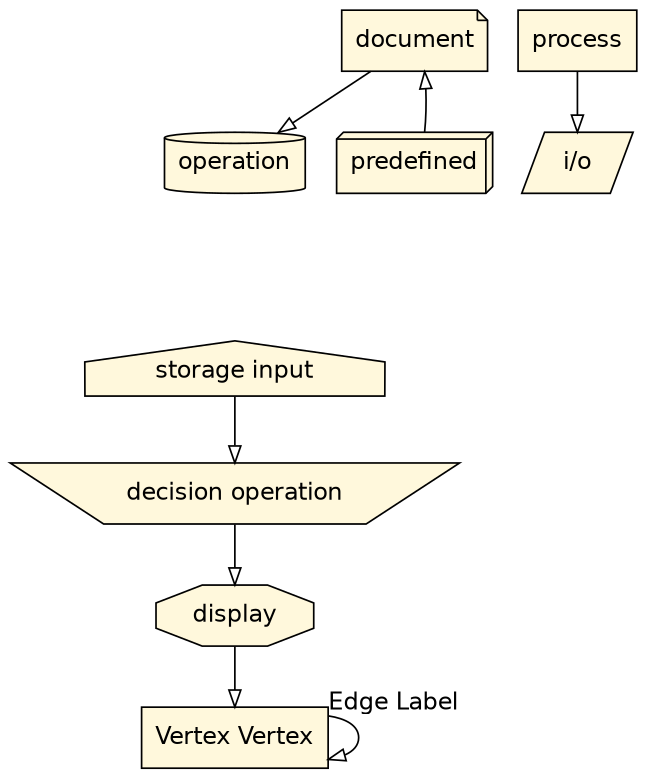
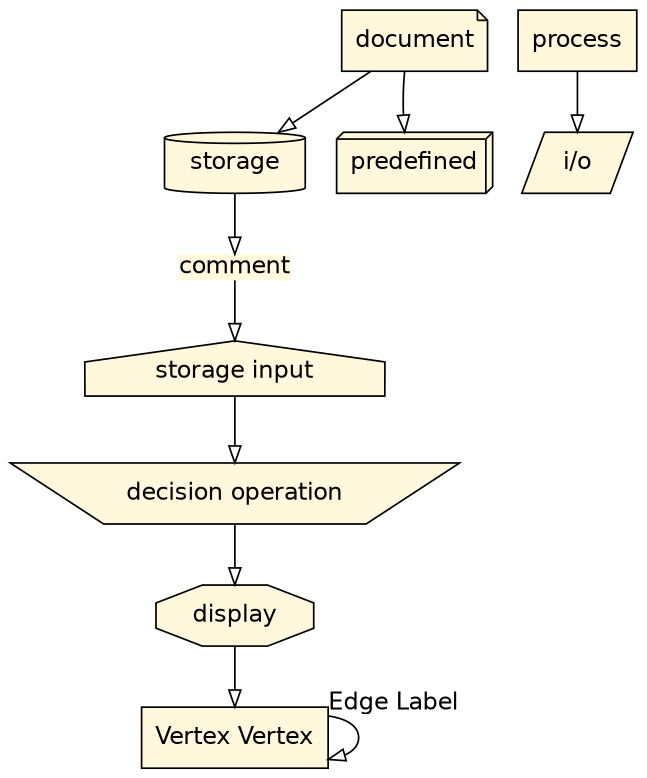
edge "predefined" -> "document": reversed
node "operation": label "operation" -> "storage"
node "comment": added
